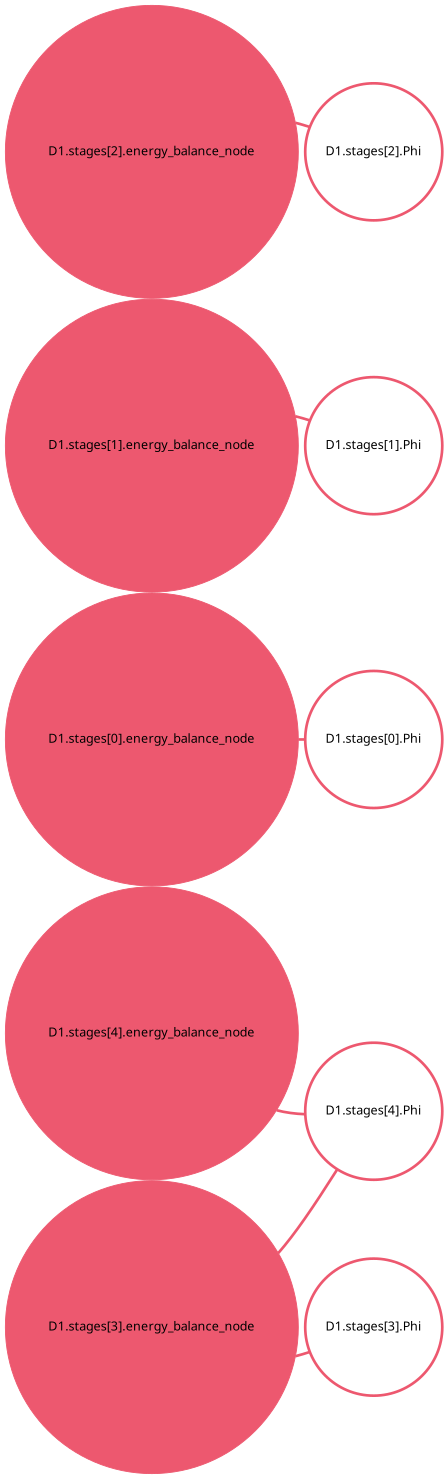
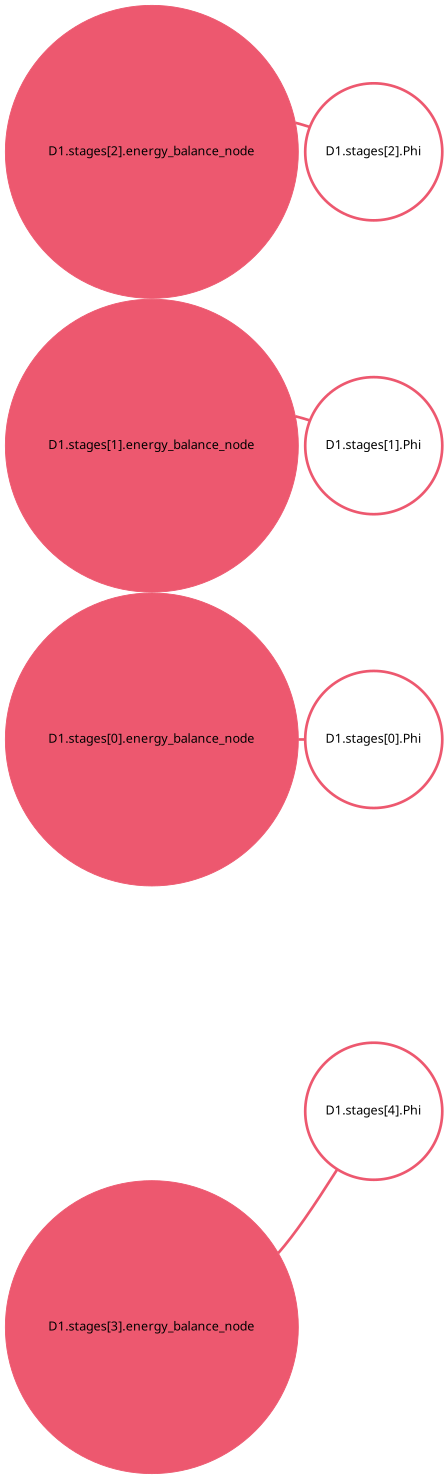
node "D1.stages[4].energy_balance_node": removed
node "D1.stages[3].Phi": removed
